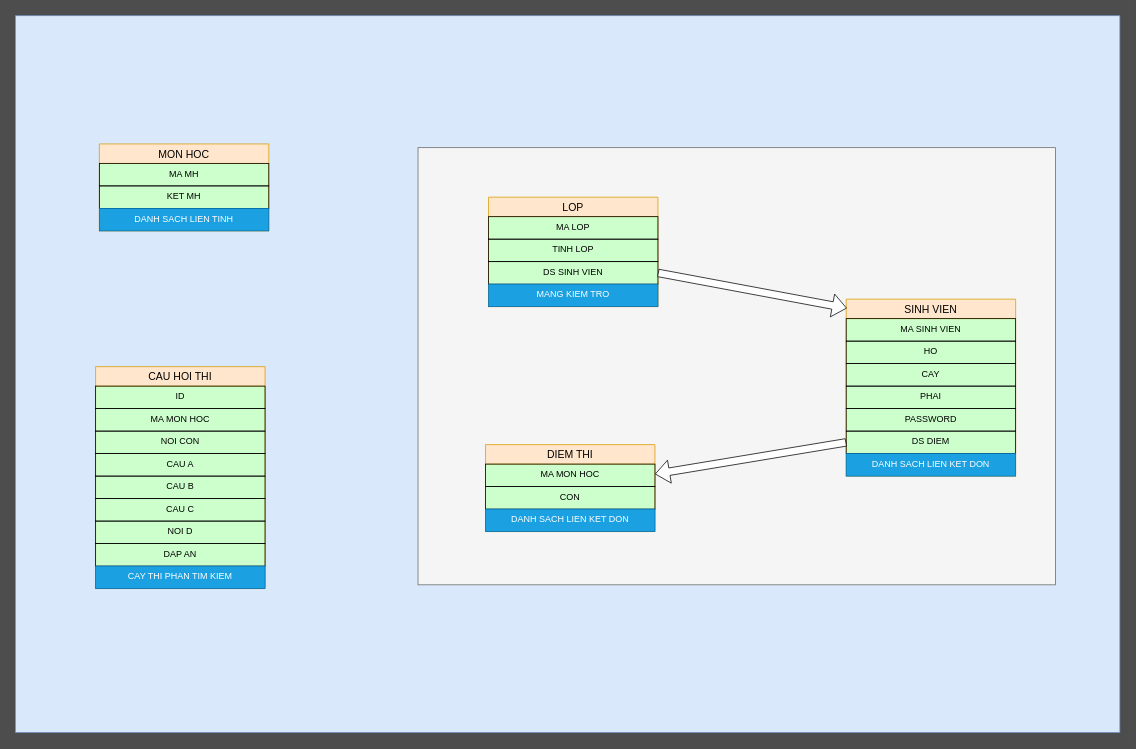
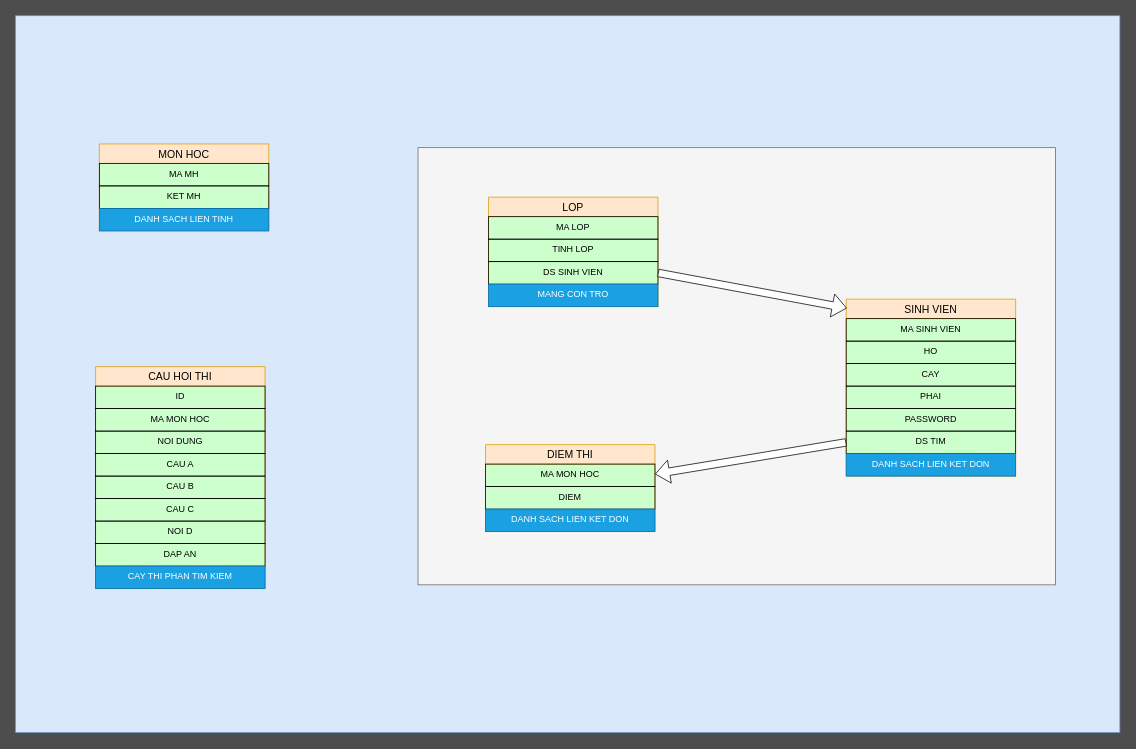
node "MANG KIEM TRO": label "MANG KIEM TRO" -> "MANG CON TRO"
node "NOI CON": label "NOI CON" -> "NOI DUNG"
node "DS DIEM": label "DS DIEM" -> "DS TIM"
node "CON": label "CON" -> "DIEM"
